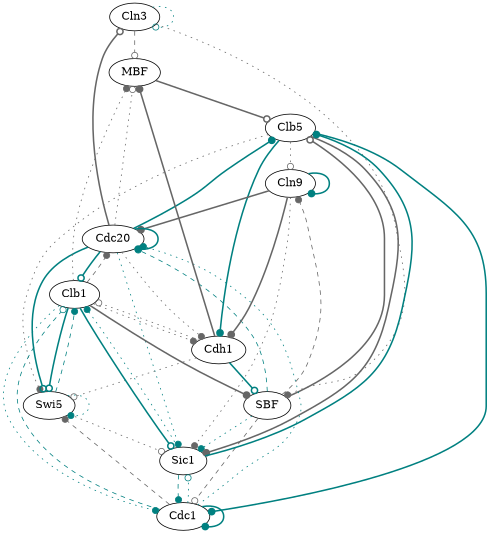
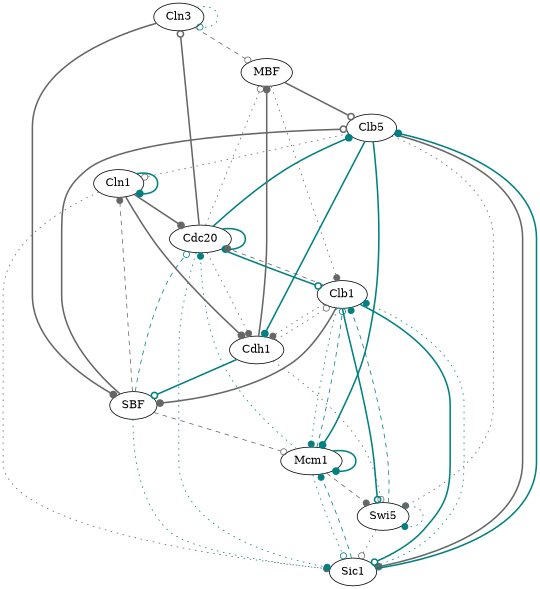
edge "Cln3" -> "SBF": style dotted -> bold
edge "Clb1" -> "MBF": reversed
node "Cln9": label "Cln9" -> "Cln1"
edge "Cdc20" -> "Swi5": removed
node "Cdc1": label "Cdc1" -> "Mcm1"
